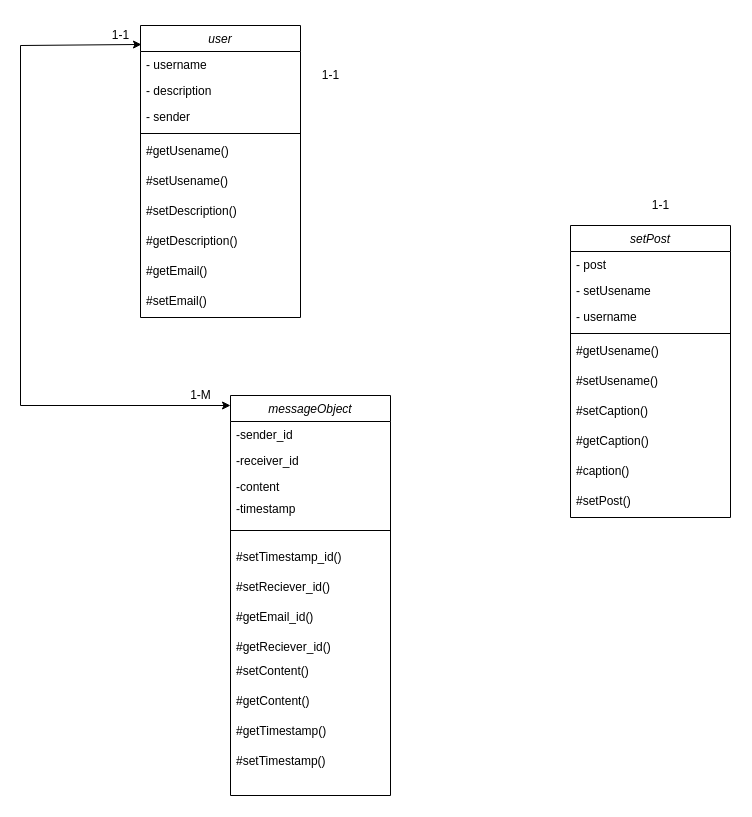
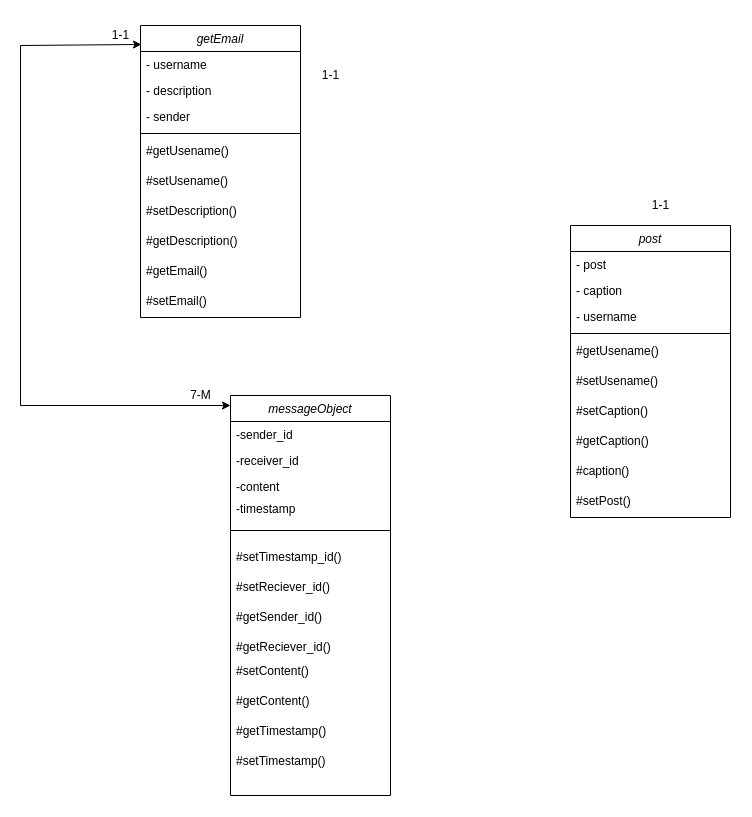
node "user": label "user" -> "getEmail"
node "setPost": label "setPost" -> "post"
node "- setUsename": label "- setUsename" -> "- caption"
node "1-M": label "1-M" -> "7-M"
node "#getEmail_id()": label "#getEmail_id()" -> "#getSender_id()"
